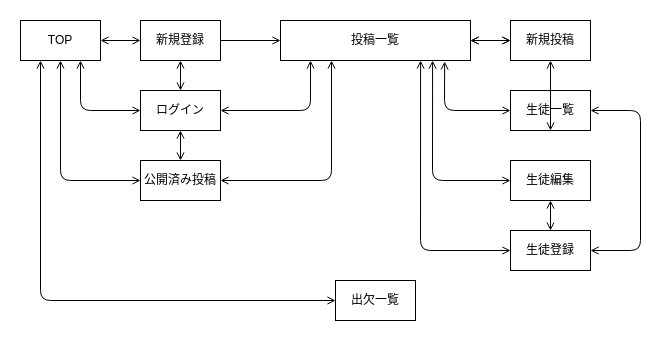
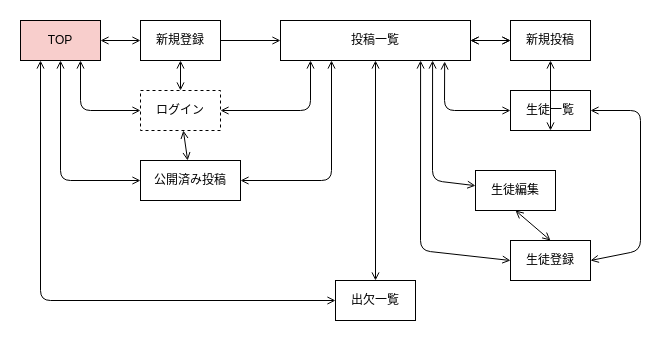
node "TOP": fillcolor #ffffff -> #f8cecc
node "ログイン": style solid -> dashed
edge "投稿一覧" -- "出欠一覧": added
node "公開済み投稿": size 80x40 -> 100x40
node "生徒編集": moved (551, 181) -> (516, 191)
node "生徒登録": moved (551, 251) -> (551, 261)
